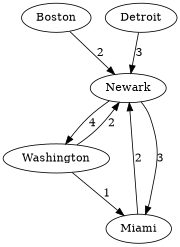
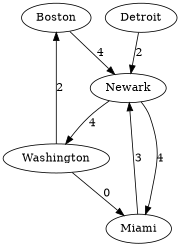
edge "Boston" -> "Newark": label "2" -> "4"
edge "Detroit" -> "Newark": label "3" -> "2"
edge "Washington" -> "Newark": now "Washington" -> "Boston"
edge "Miami" -> "Newark": label "2" -> "3"
edge "Newark" -> "Miami": label "3" -> "4"
edge "Washington" -> "Miami": label "1" -> "0"
